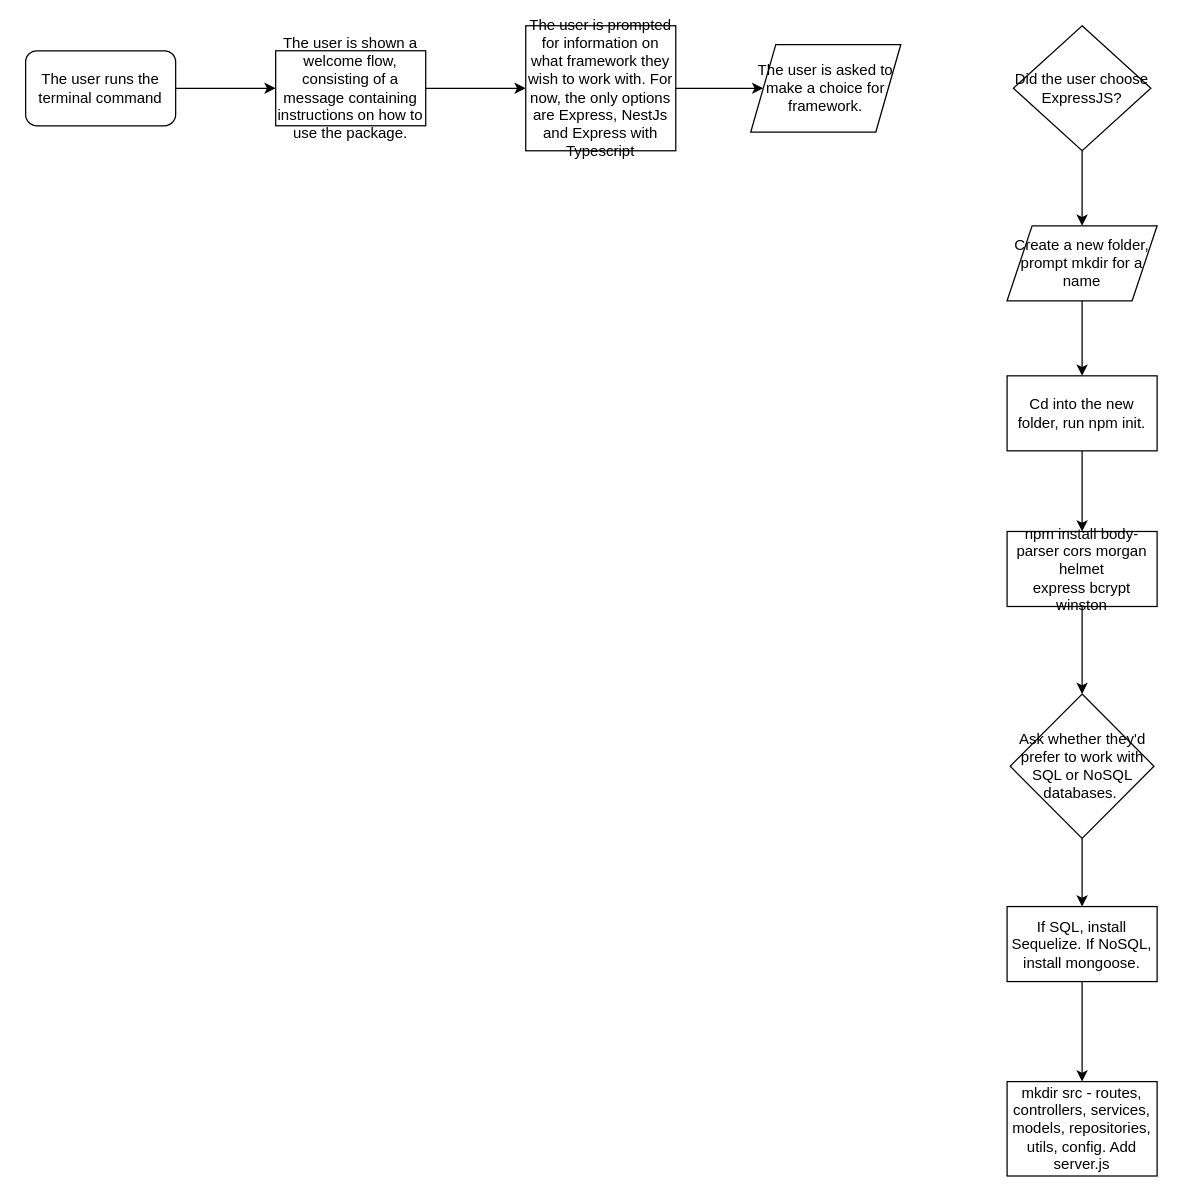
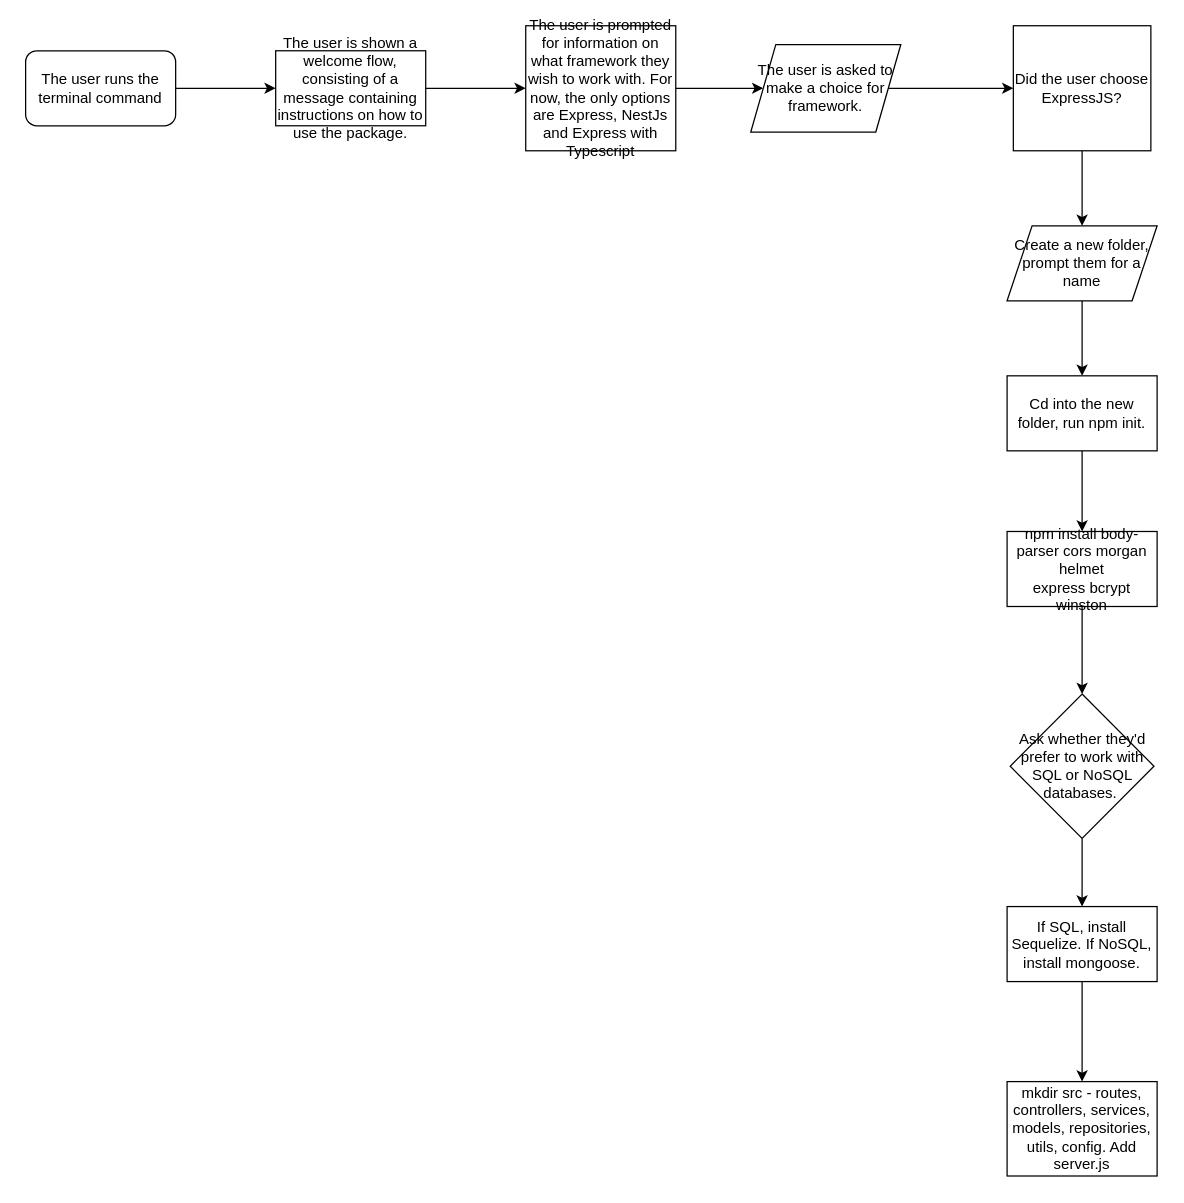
edge "The user is asked to make a choice for framework." -> "Did the user choose ExpressJS?": added
node "Did the user choose ExpressJS?": shape diamond -> rectangle
node "Create a new folder, prompt mkdir for a name": label "Create a new folder, prompt mkdir for a name" -> "Create a new folder, prompt them for a name"
